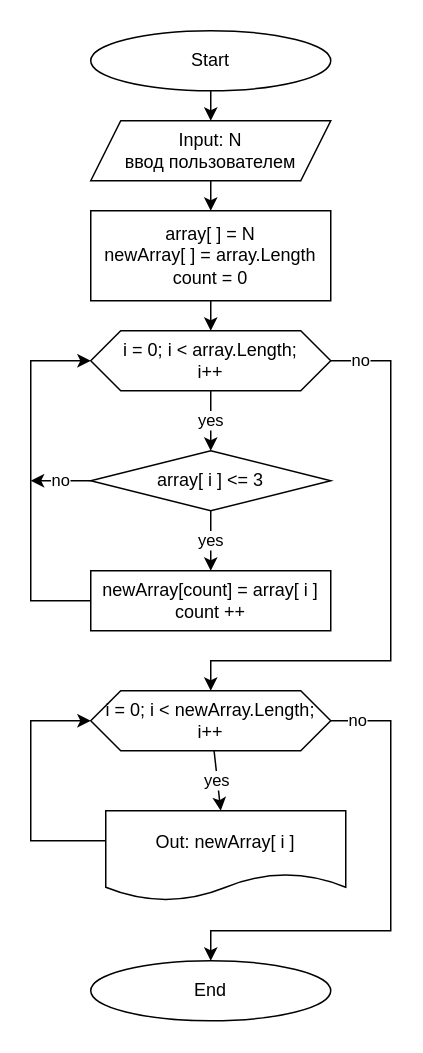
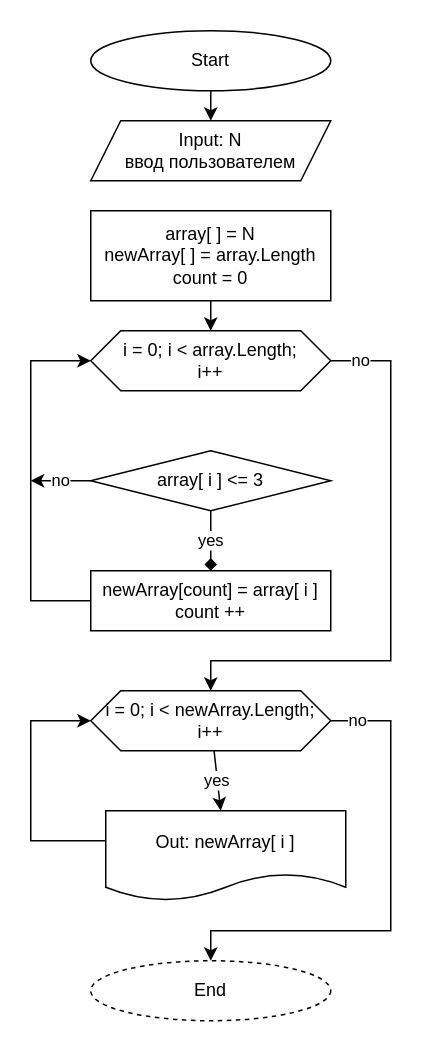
edge "Input: N ввод пользователем" -> "array[ ] = N newArray[ ] = array.Length count = 0": removed
edge "i = 0; i < array.Length; i++" -> "array[ i ] <= 3": removed, label "yes"
edge "array[ i ] <= 3" -> "newArray[count] = array[ i ] count ++": arrowhead classic -> diamond
node "End": style solid -> dashed
